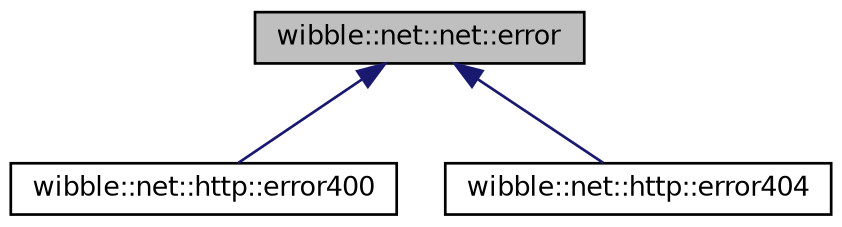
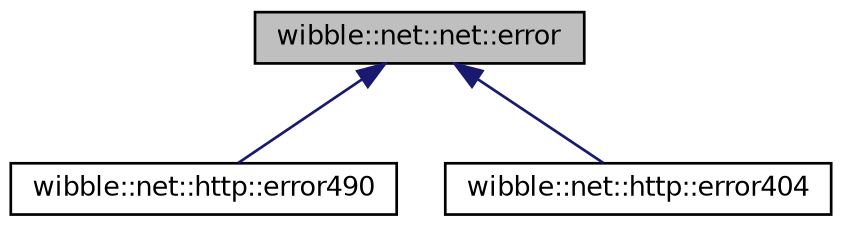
node "wibble::net::http::error400": label "wibble::net::http::error400" -> "wibble::net::http::error490"
